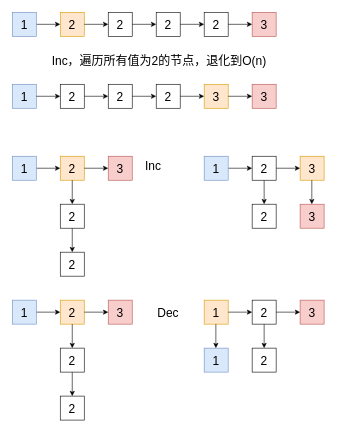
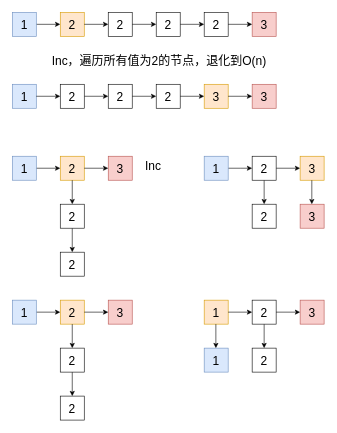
node "Dec": removed
